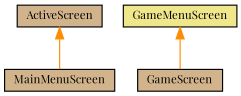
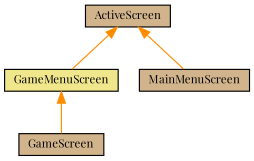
edge "GameMenuScreen" -> "ActiveScreen": added
